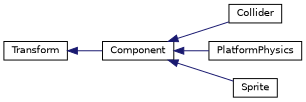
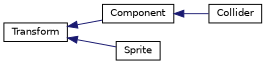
node "PlatformPhysics": removed
edge "Sprite" -> "Component": now "Sprite" -> "Transform"
